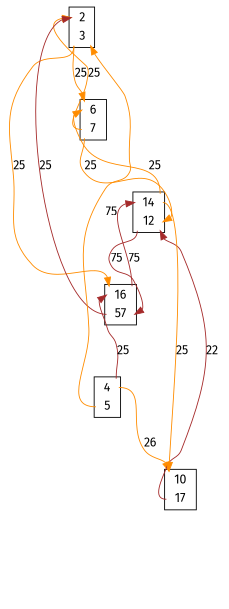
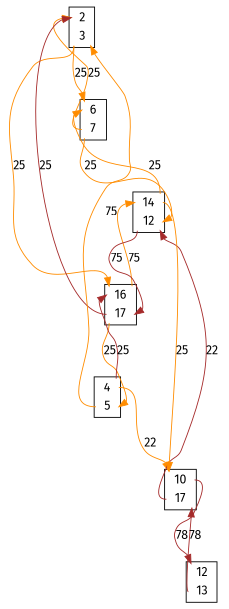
edge "16" -> "14": color brown -> darkorange
node "16": text "57" -> "17"
edge "16" -> "4": added, label "25"
edge "4" -> "10": label "26" -> "22"
node "12": added
